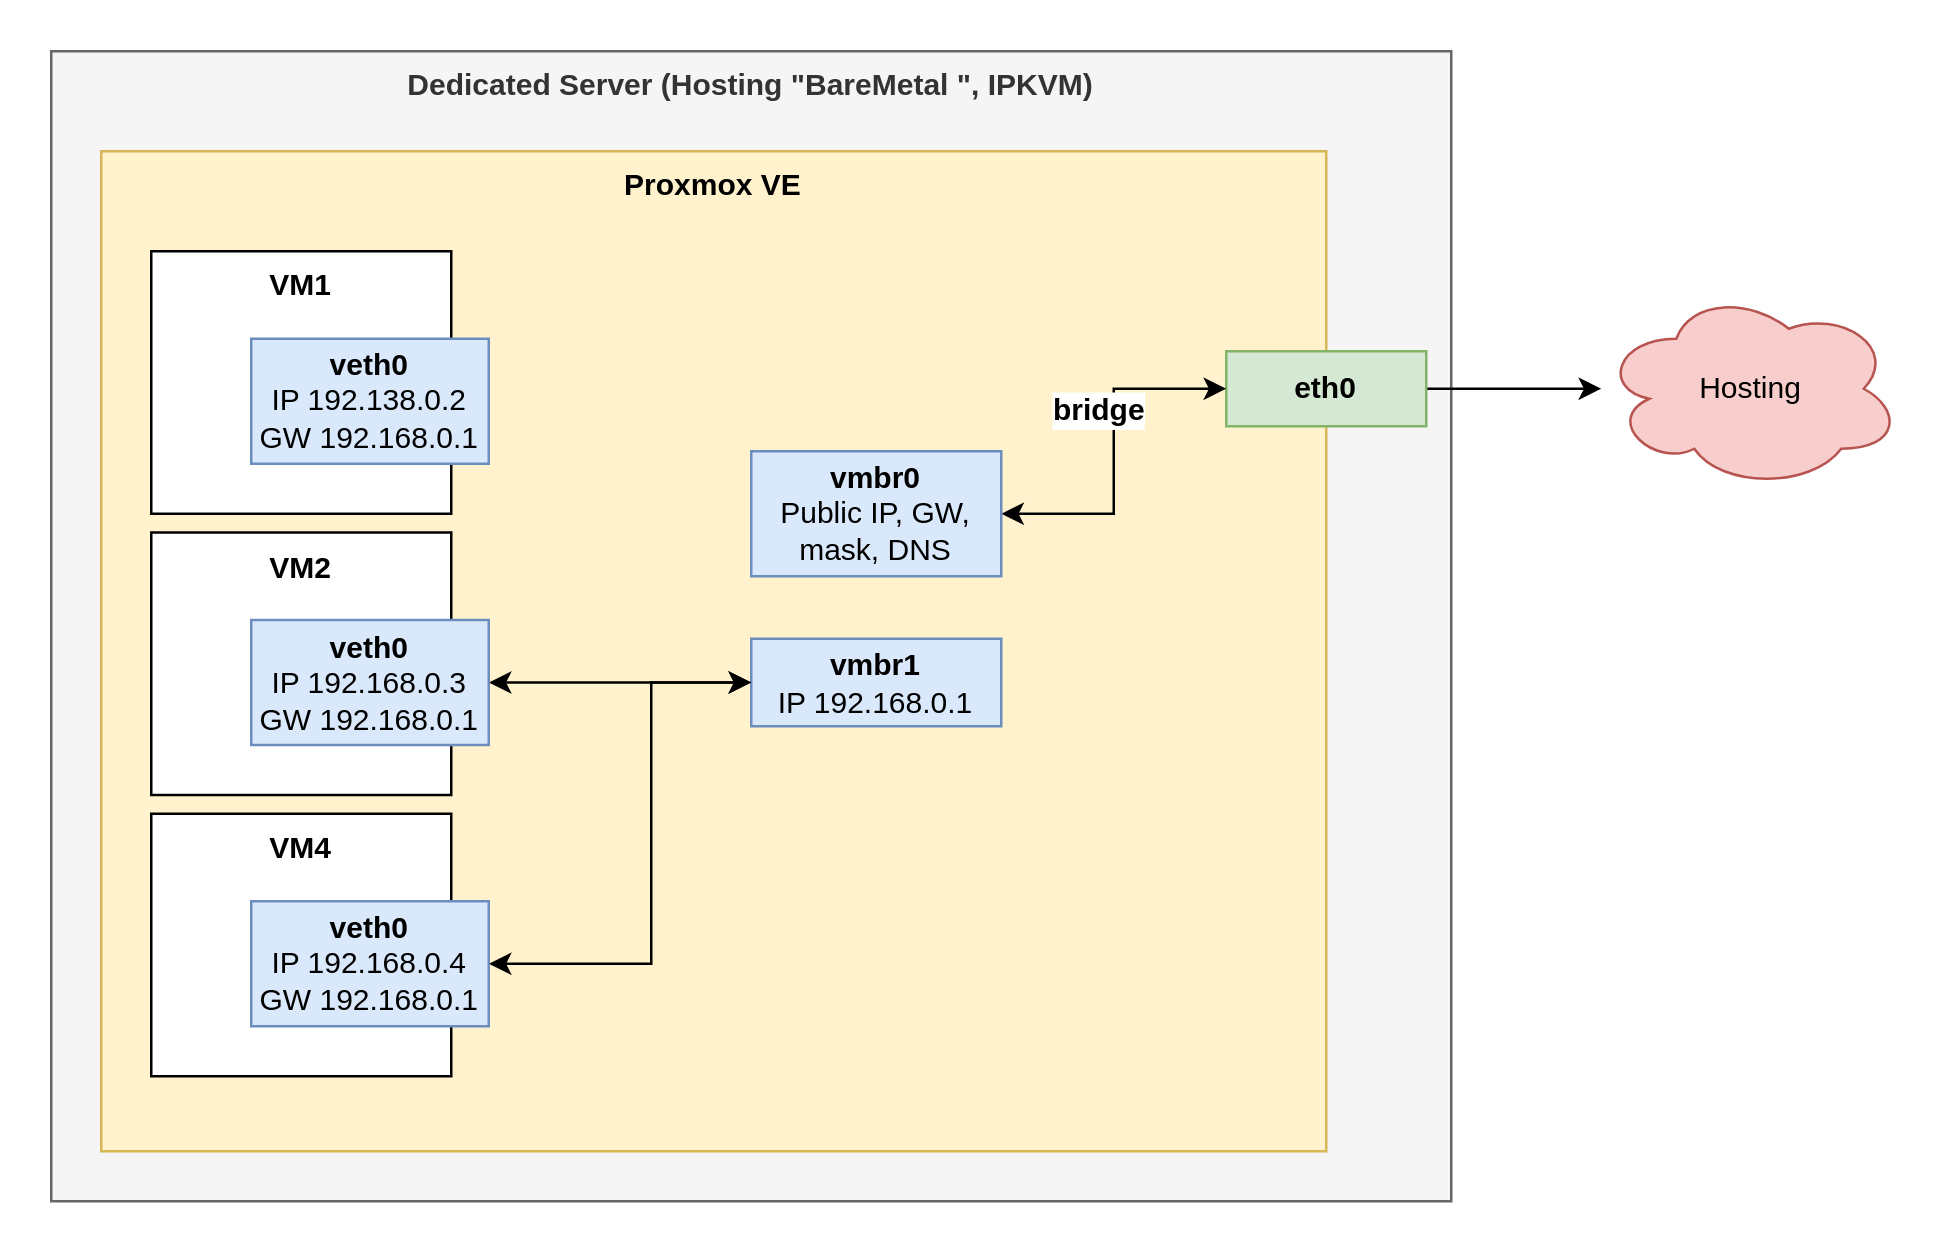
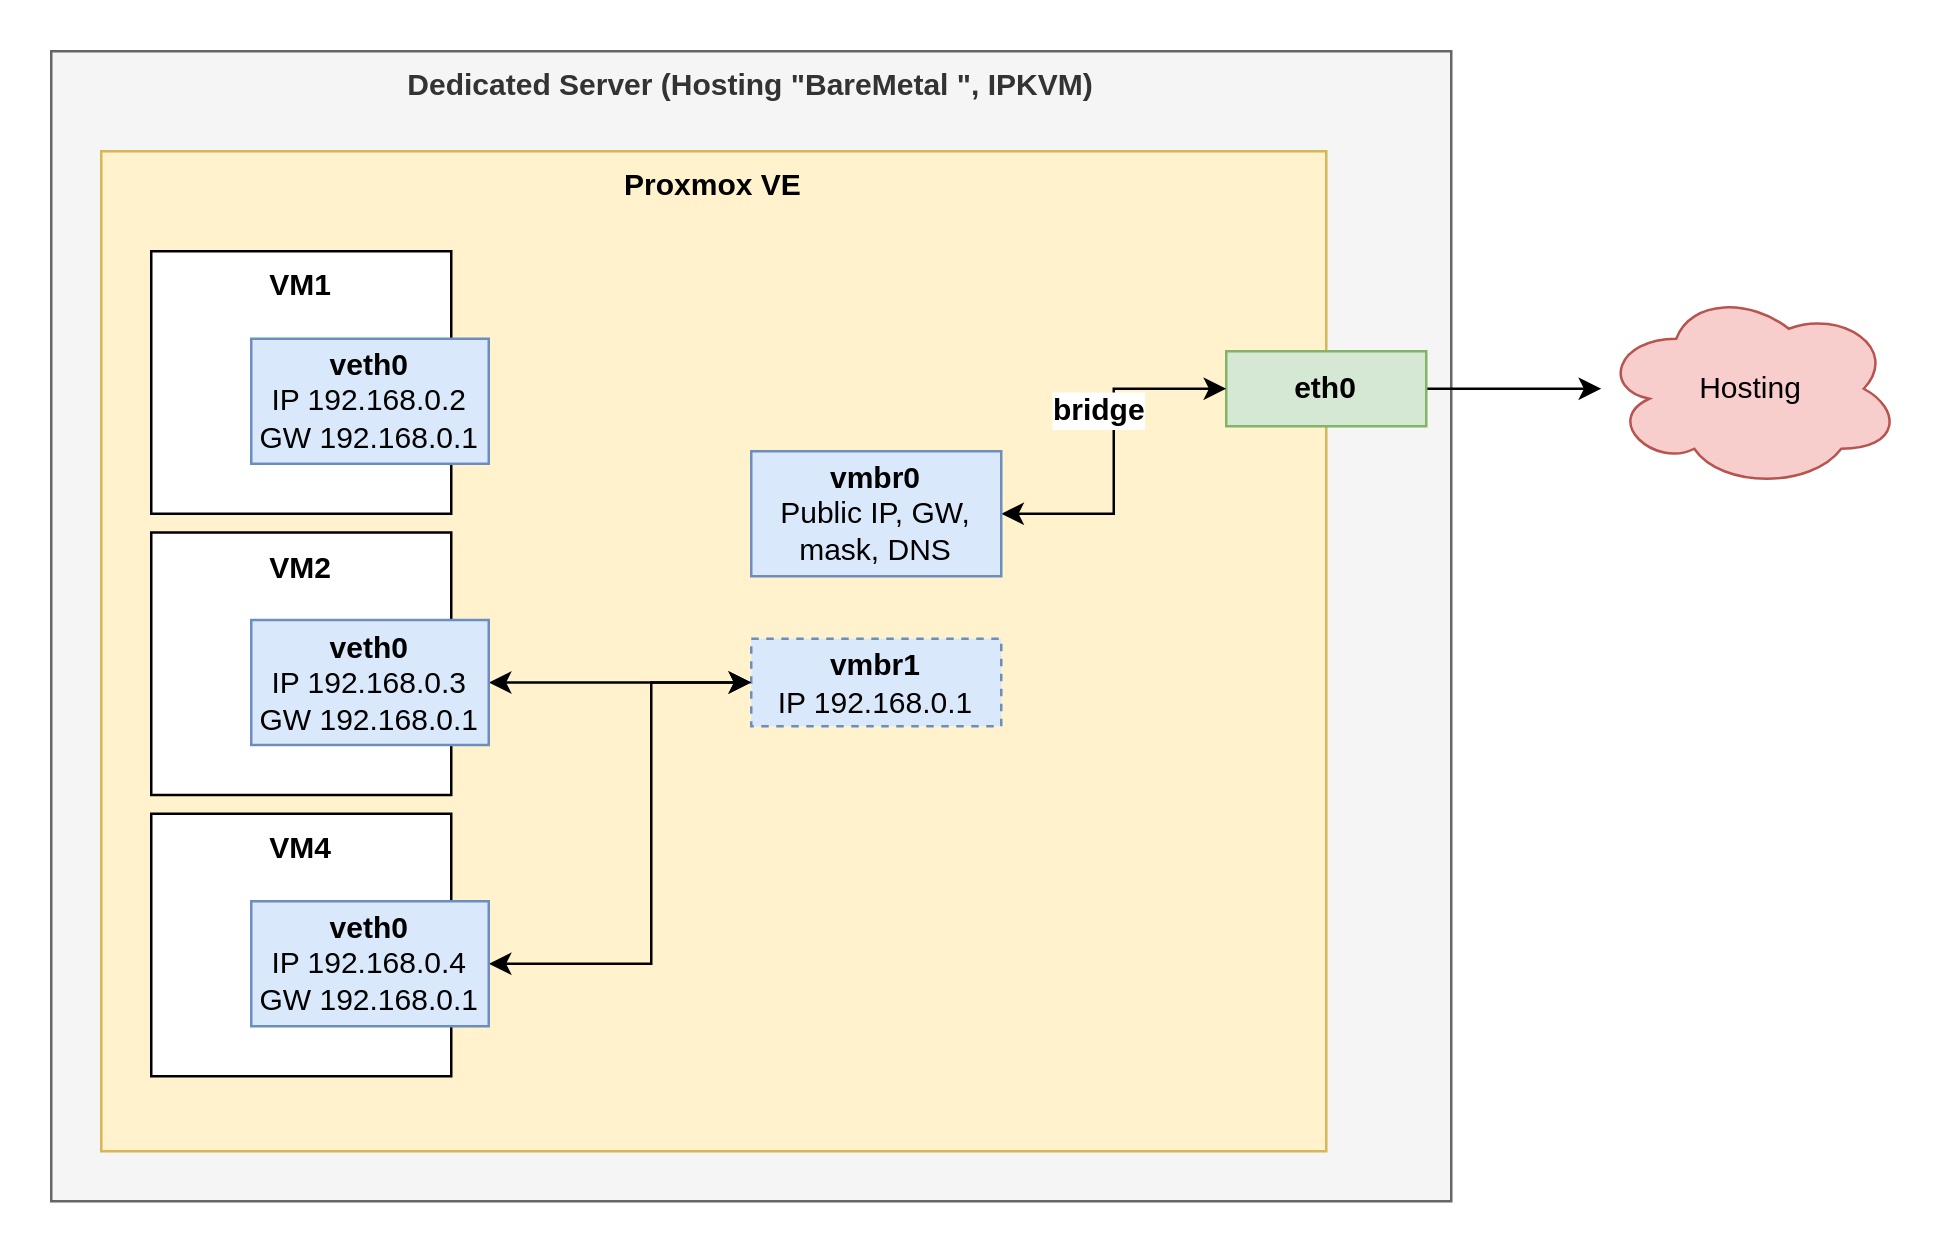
node "veth0 IP 192.138.0.2 GW 192.168.0.1": label "veth0 IP 192.138.0.2 GW 192.168.0.1" -> "veth0 IP 192.168.0.2 GW 192.168.0.1"
node "vmbr1 IP 192.168.0.1": style solid -> dashed
